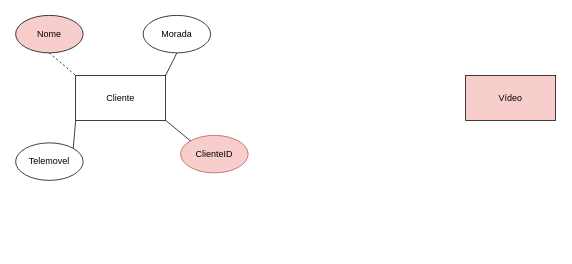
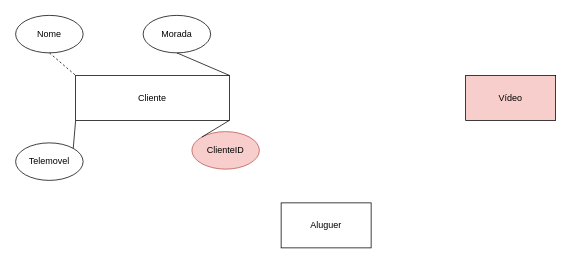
node "Nome": fillcolor #f8cecc -> #ffffff
node "Cliente": size 90x45 -> 154x45
node "ClienteID": moved (214, 154) -> (225, 150)
node "Aluguer": added
